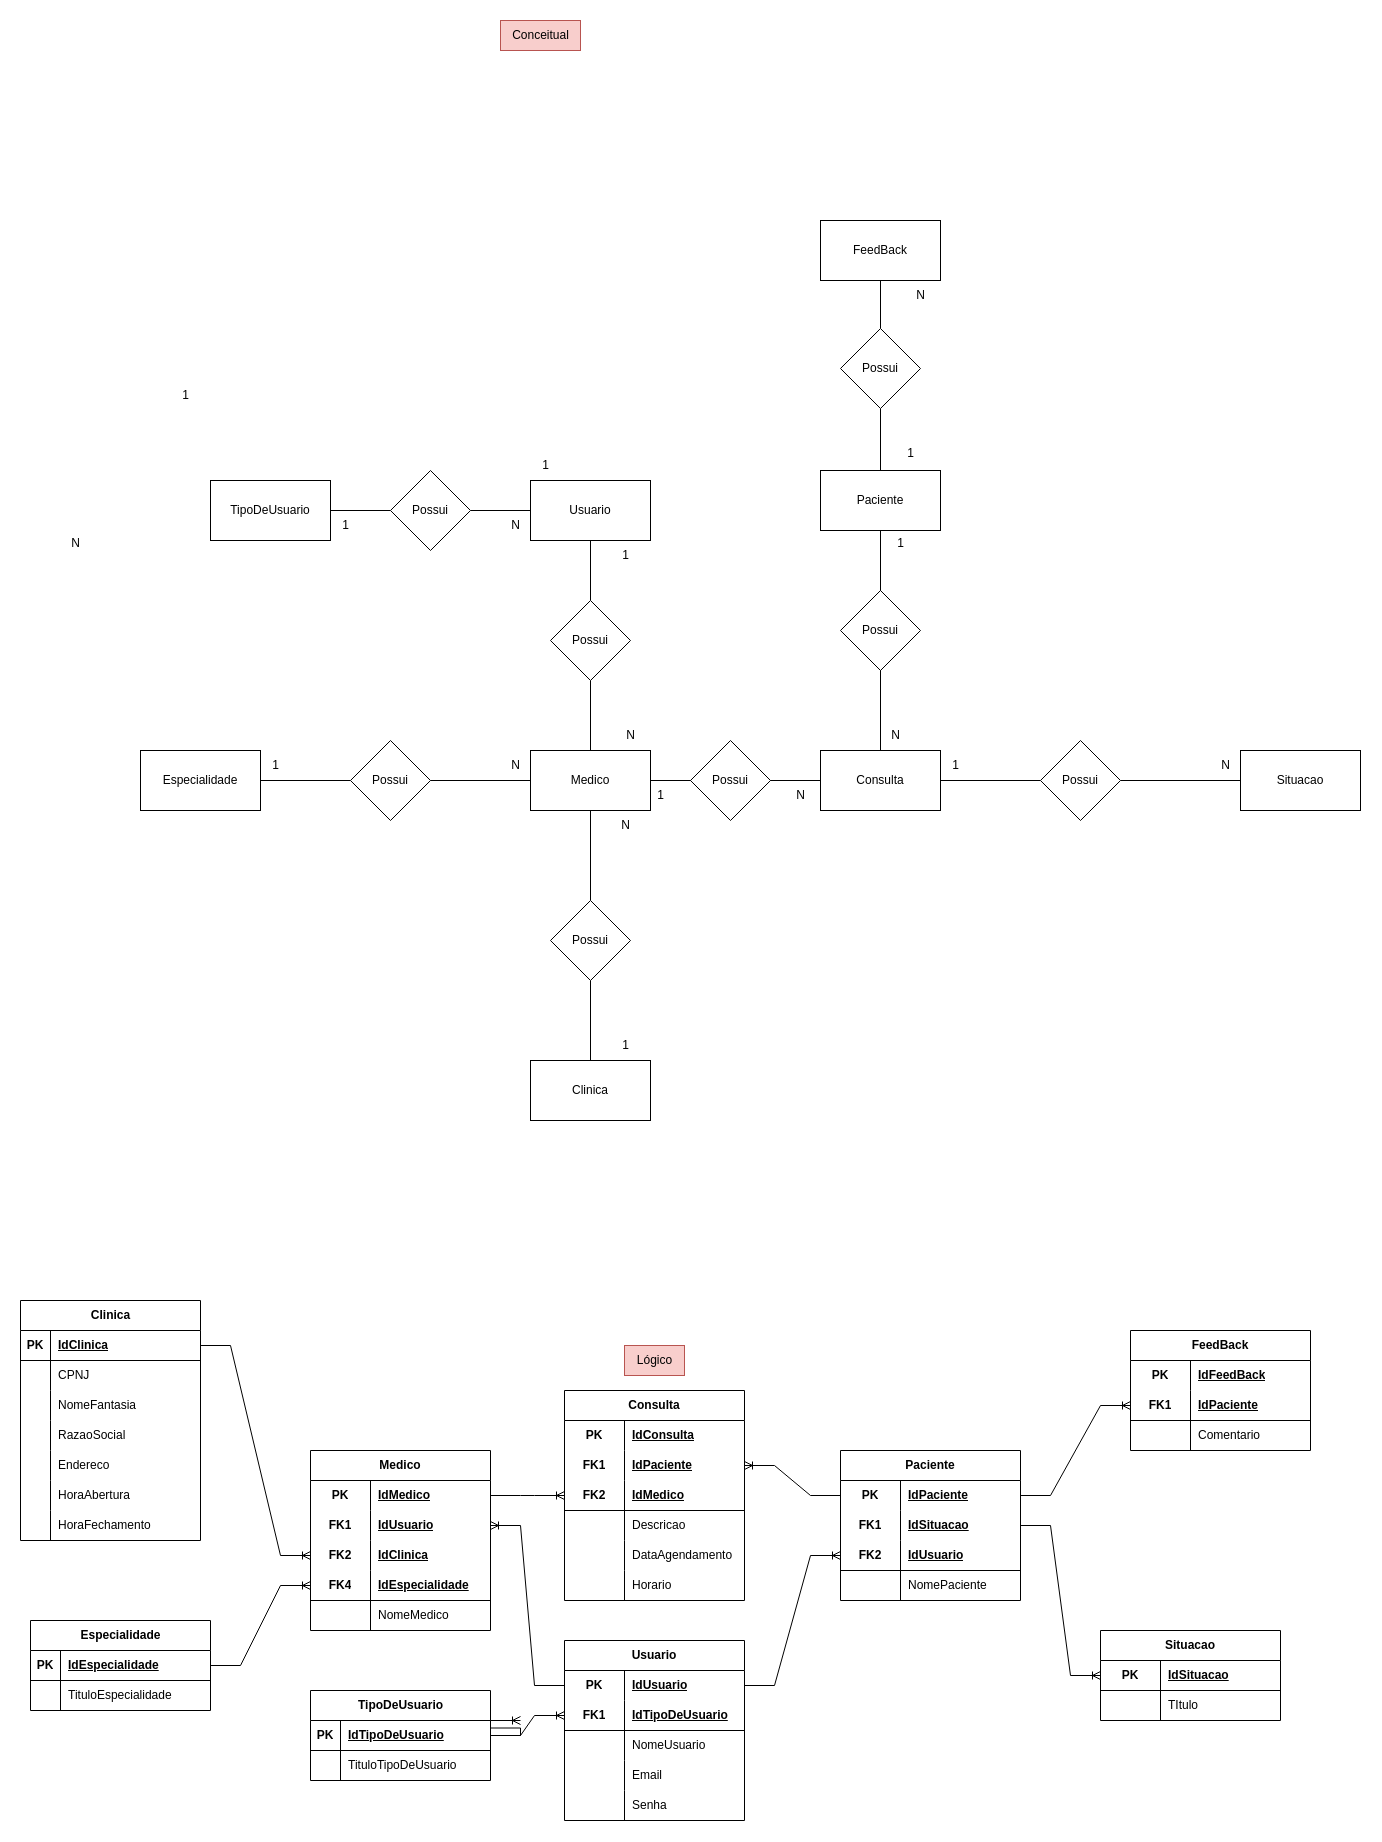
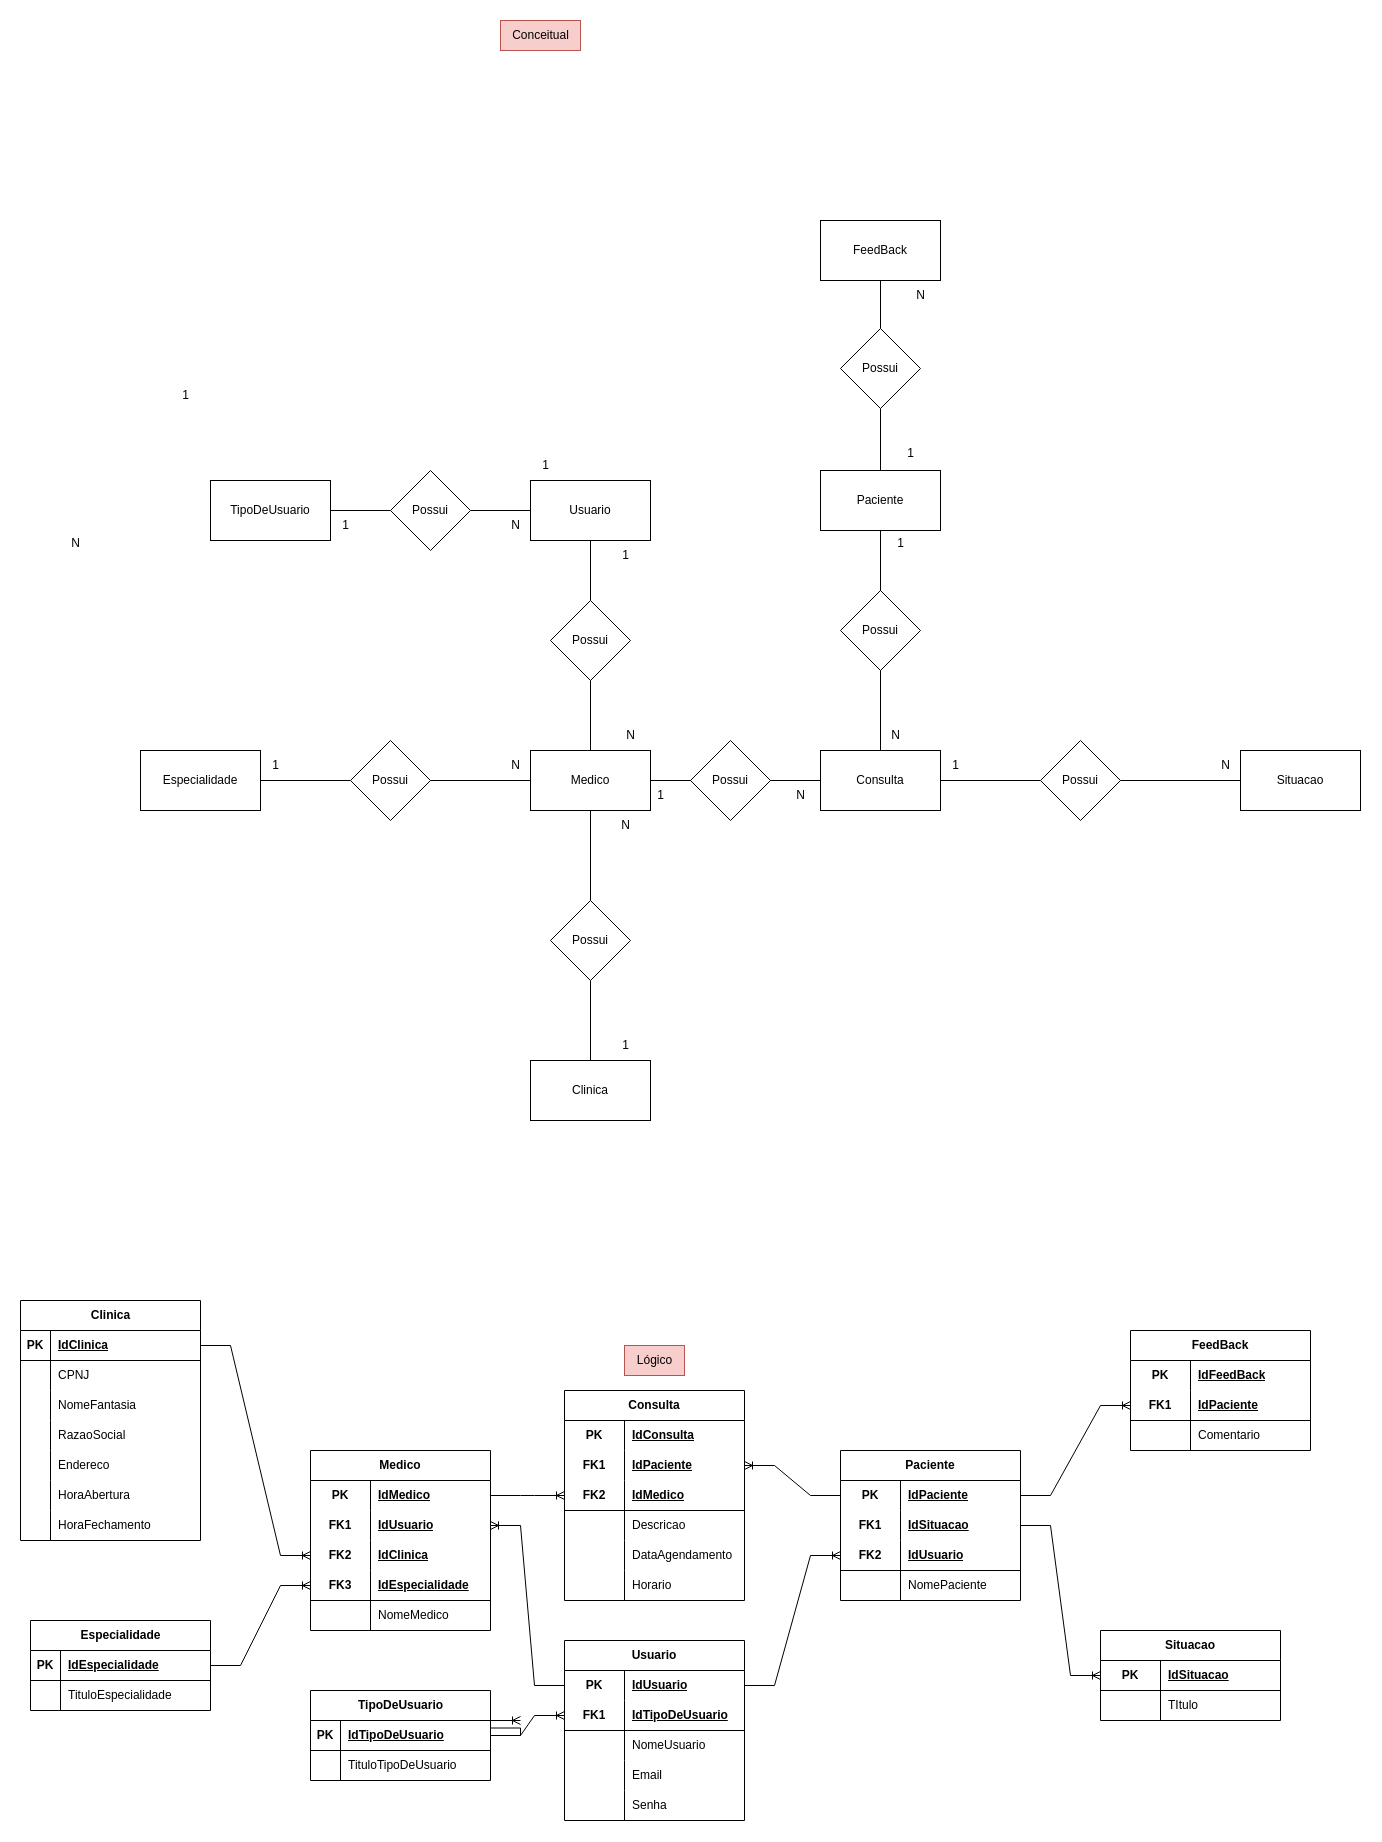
node "FK4": label "FK4" -> "FK3"
